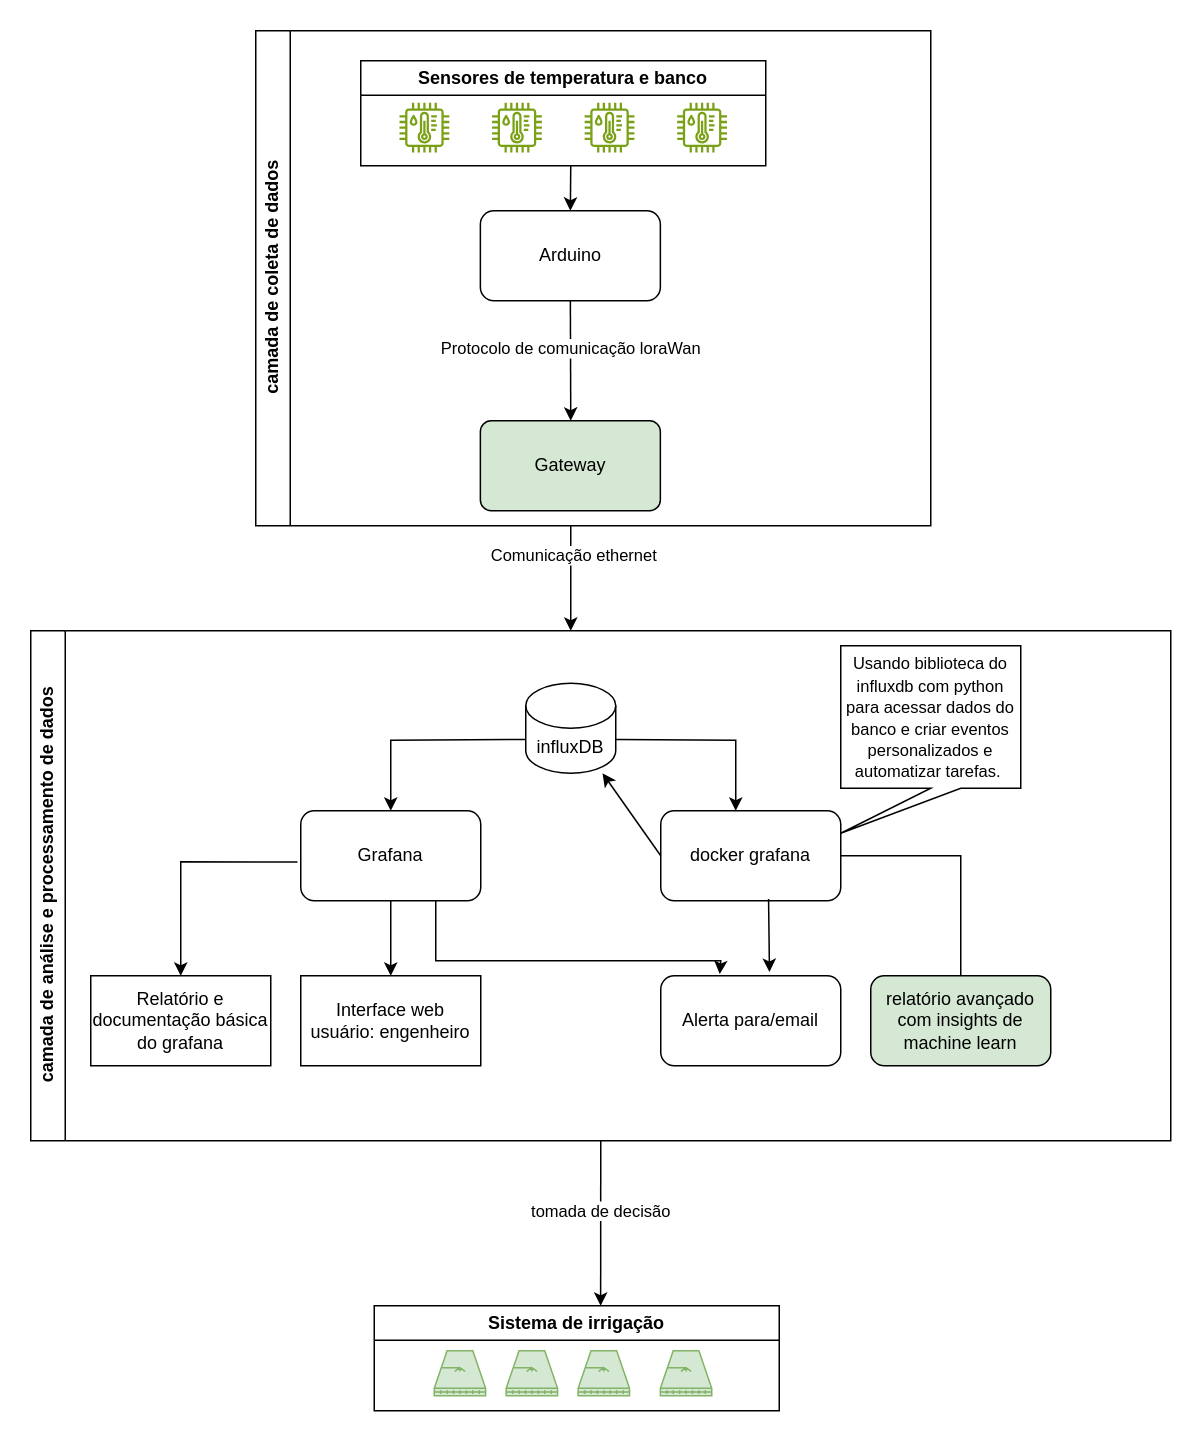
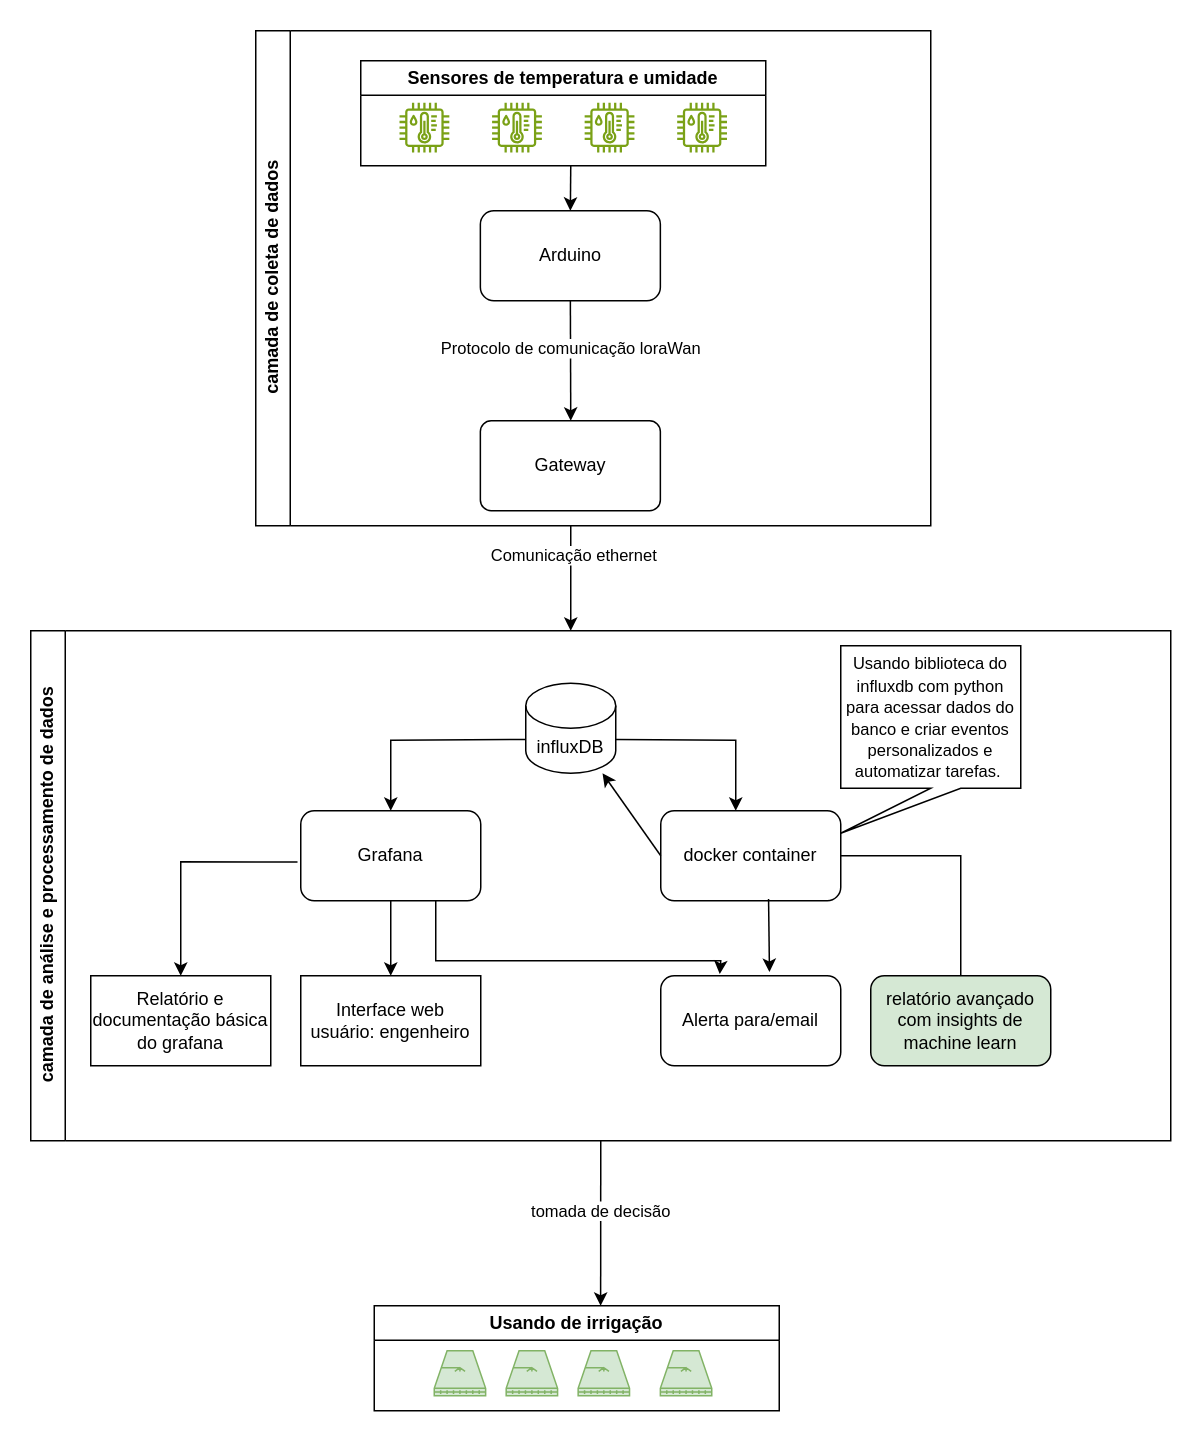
node "Sensores de temperatura e banco": label "Sensores de temperatura e banco" -> "Sensores de temperatura e umidade"
node "Gateway": fillcolor #d5e8d4 -> #ffffff
node "docker grafana": label "docker grafana" -> "docker container"
node "Sistema de irrigação": label "Sistema de irrigação" -> "Usando de irrigação"
